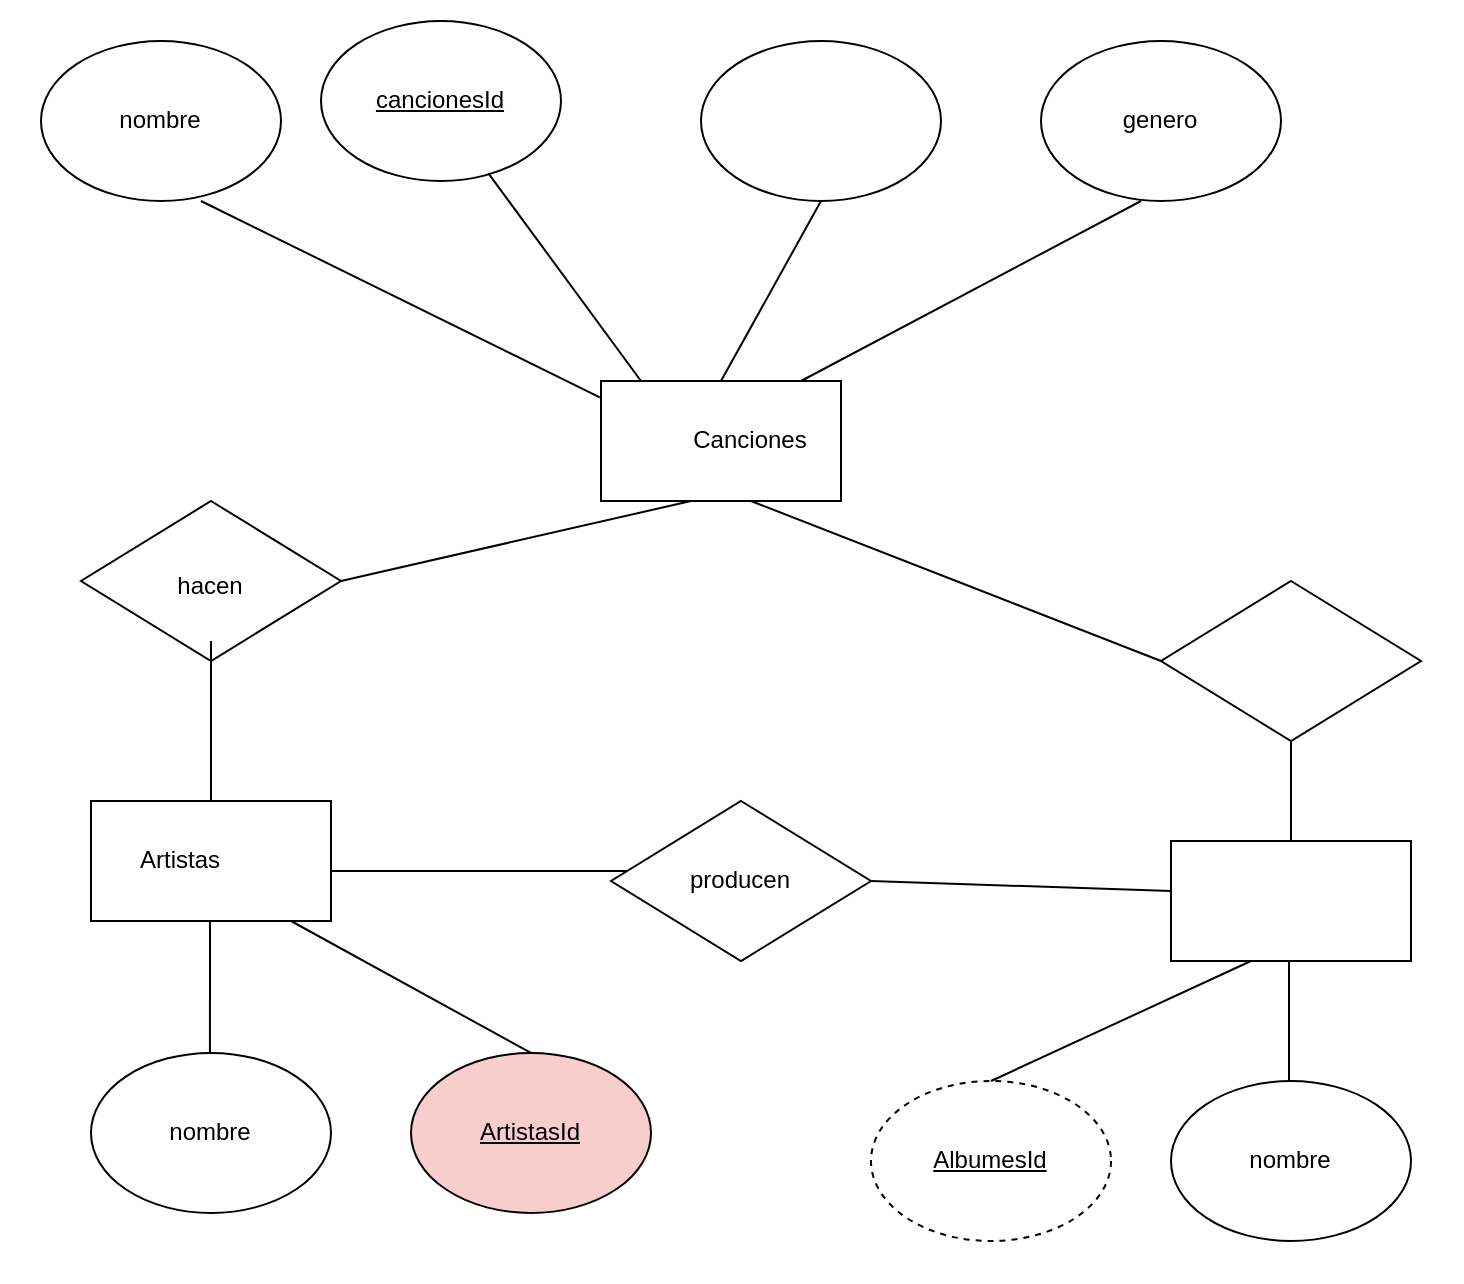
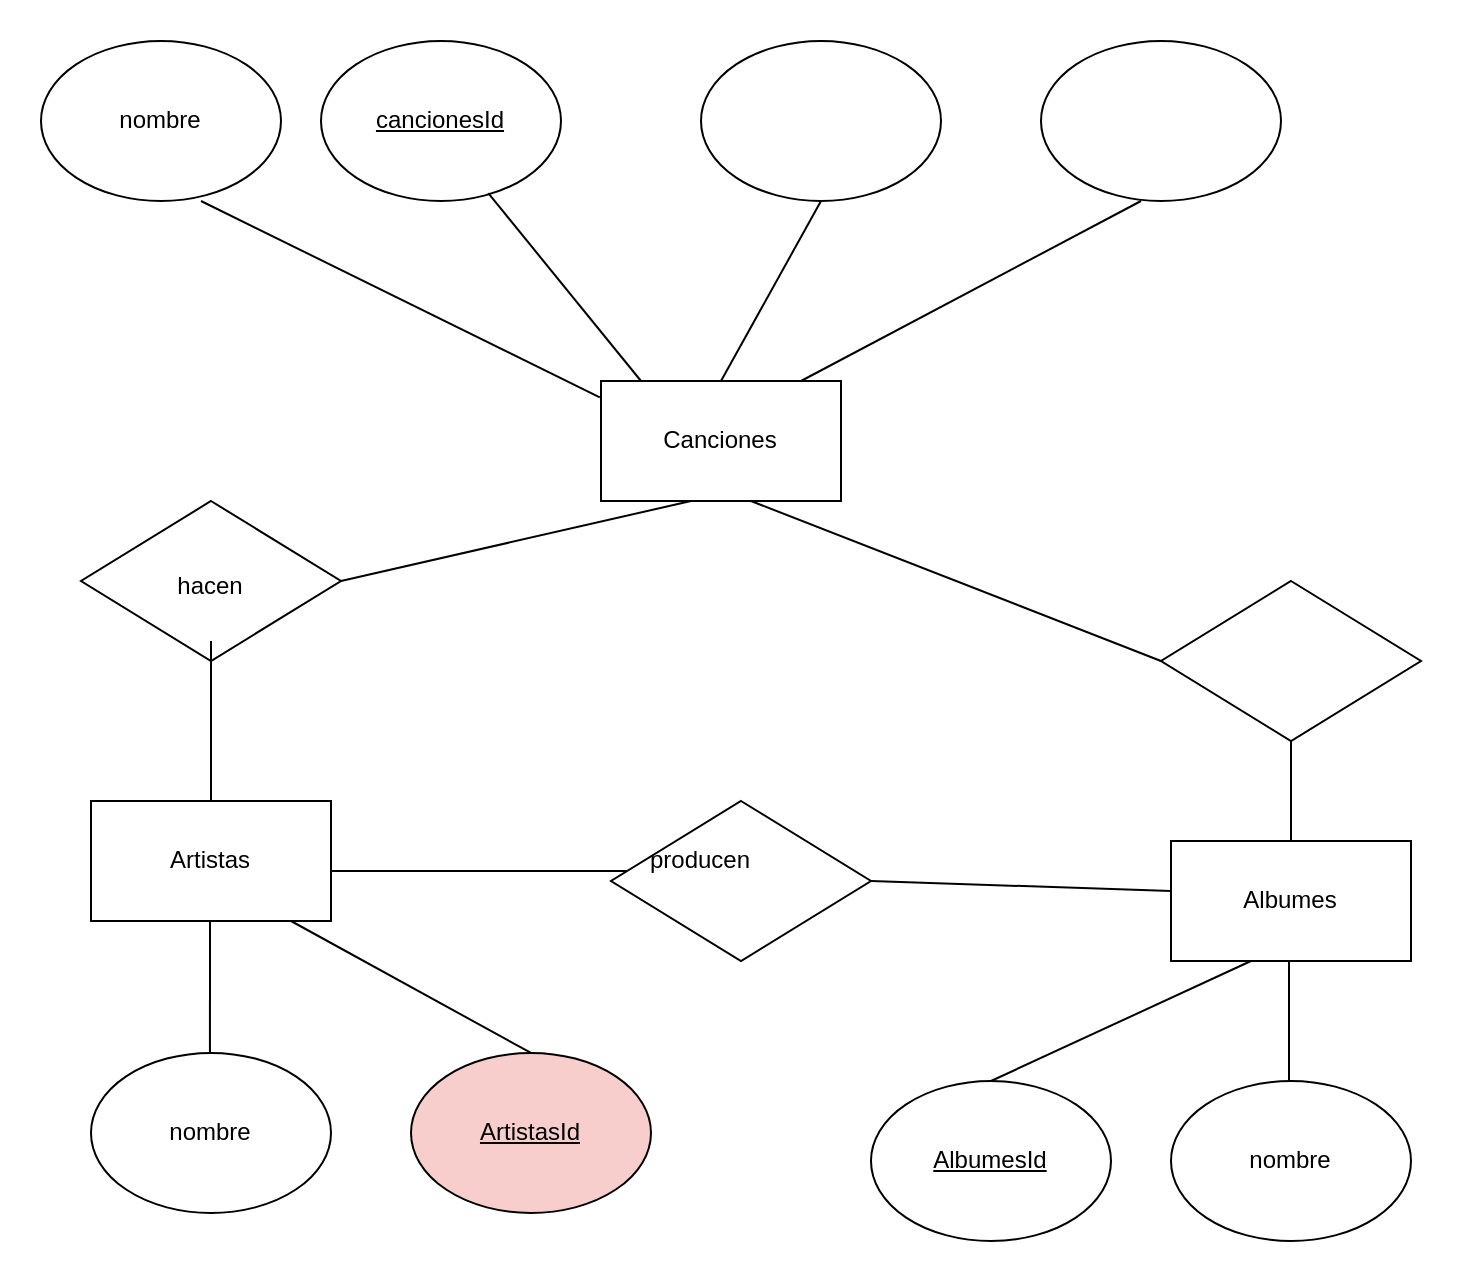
node "cancionesId": moved (441, 101) -> (441, 121)
node "genero": removed
node "Canciones": moved (751, 441) -> (721, 441)
node "Artistas": moved (181, 861) -> (211, 861)
node "producen": moved (741, 881) -> (701, 861)
node "Albumes": added
node "AlbumesId": style dashed -> solid
